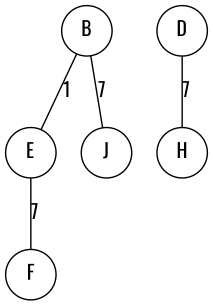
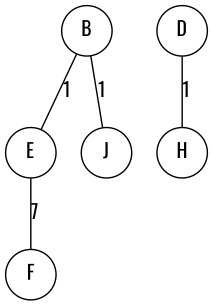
edge "B" -- "J": label "7" -> "1"
edge "D" -- "H": label "7" -> "1"
